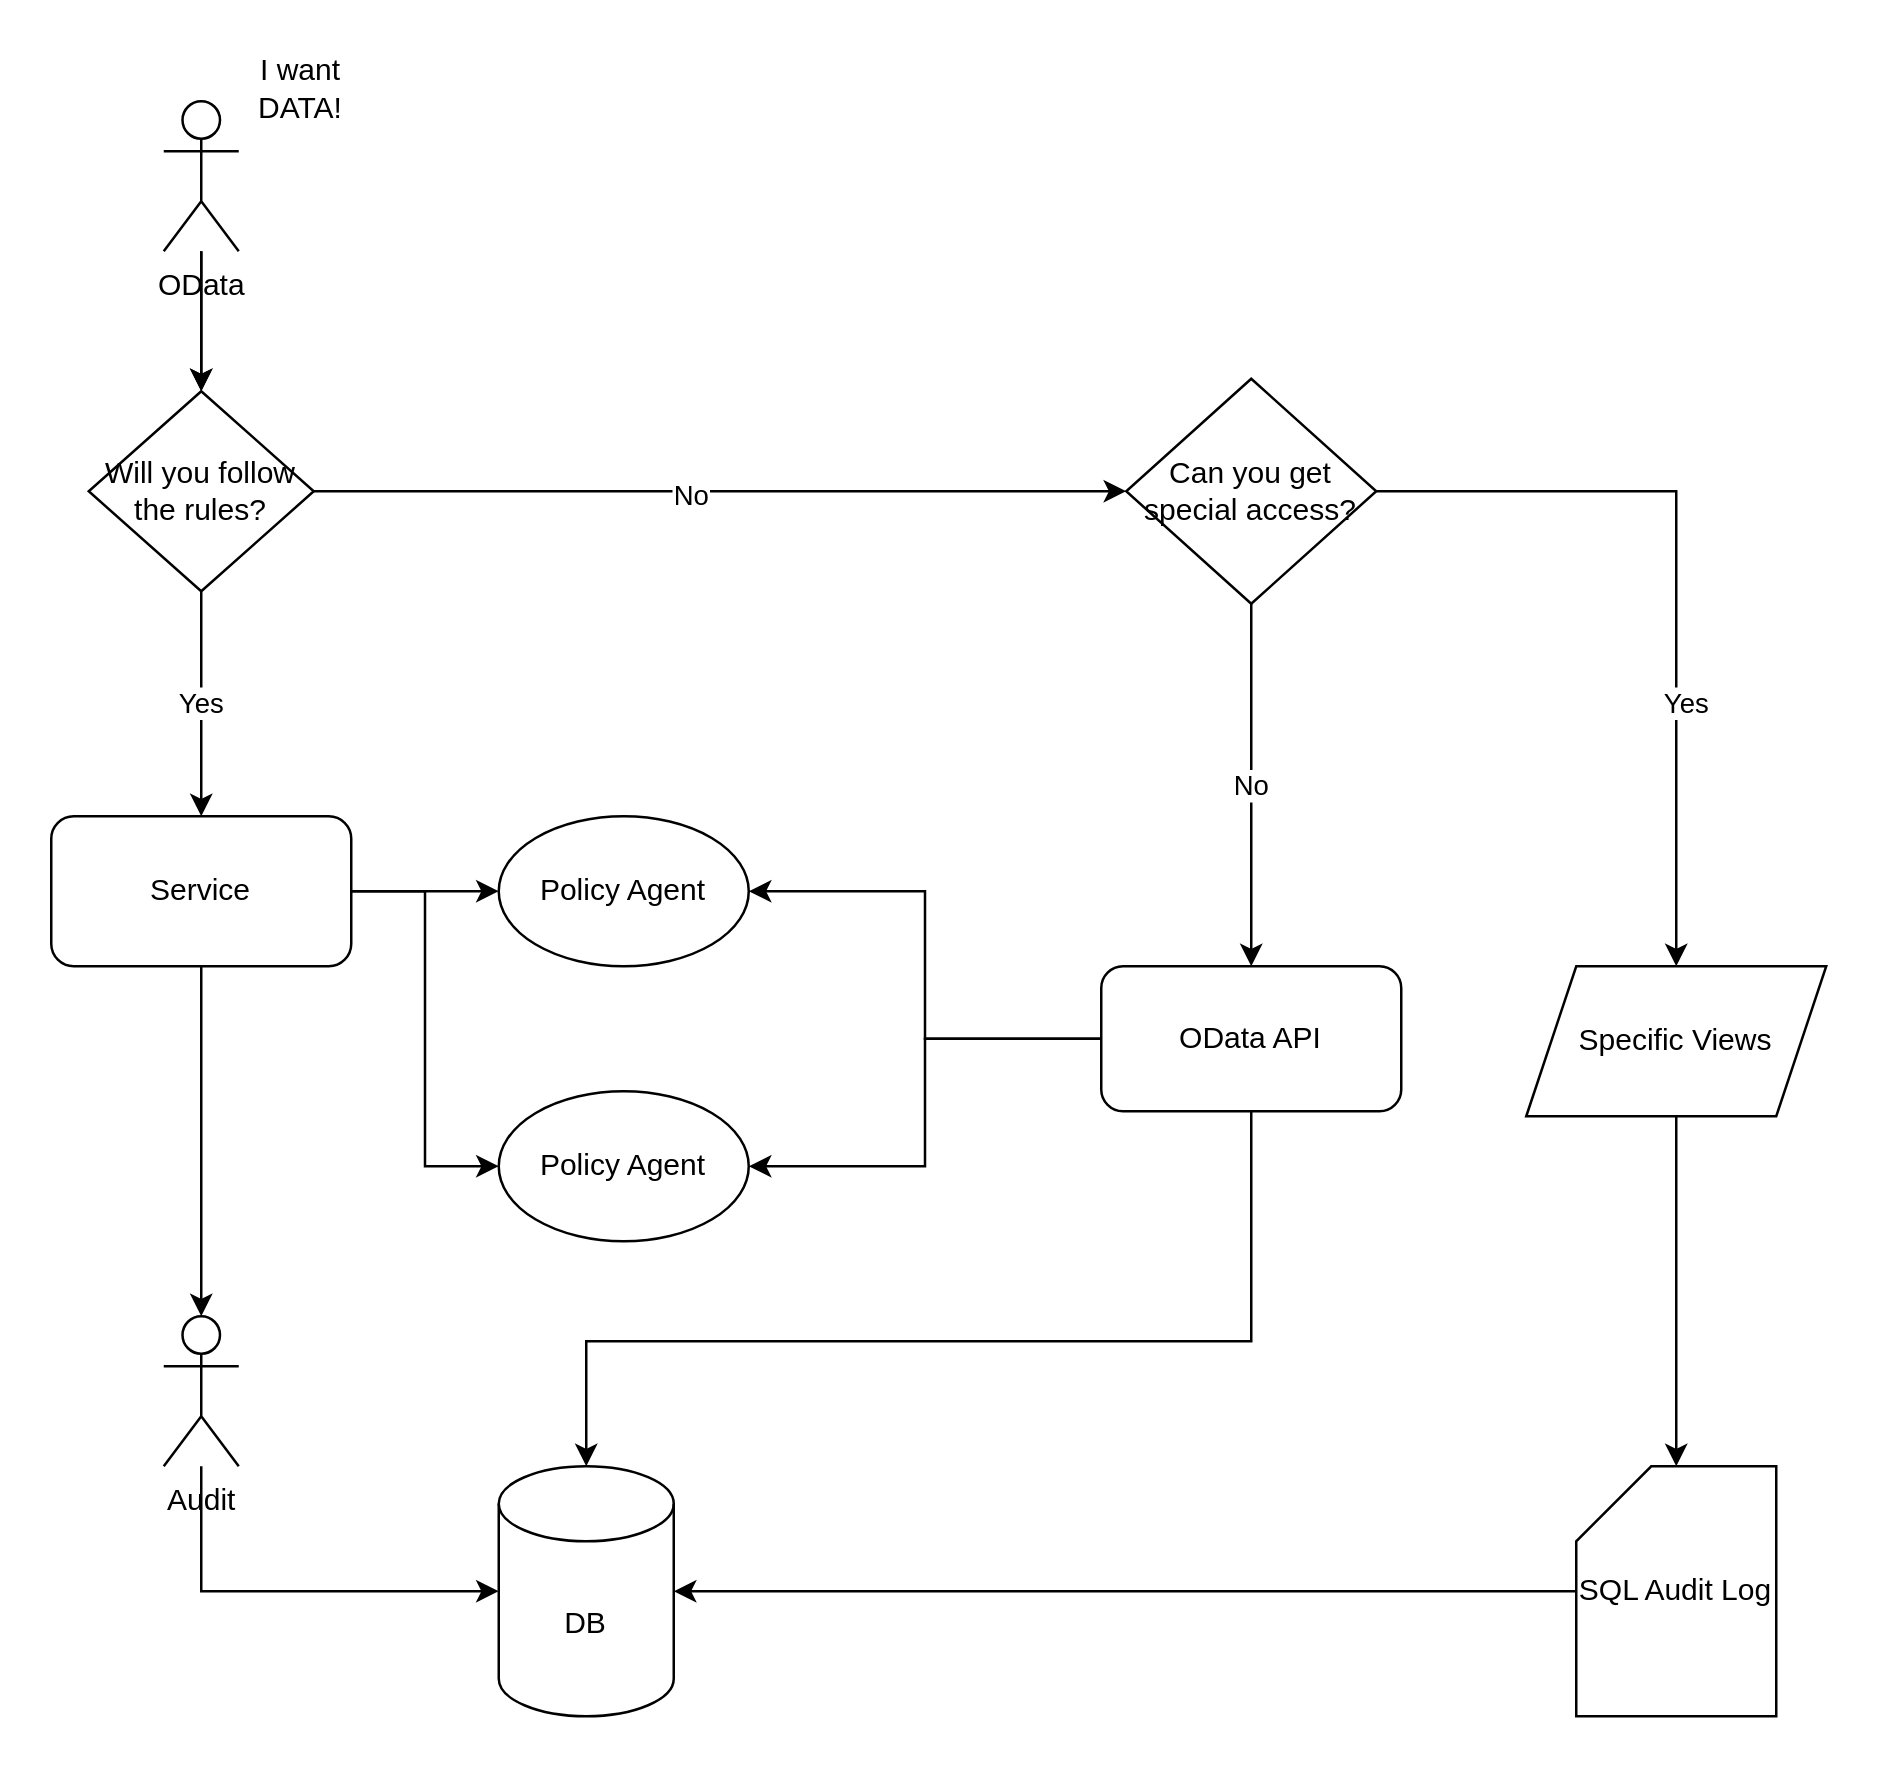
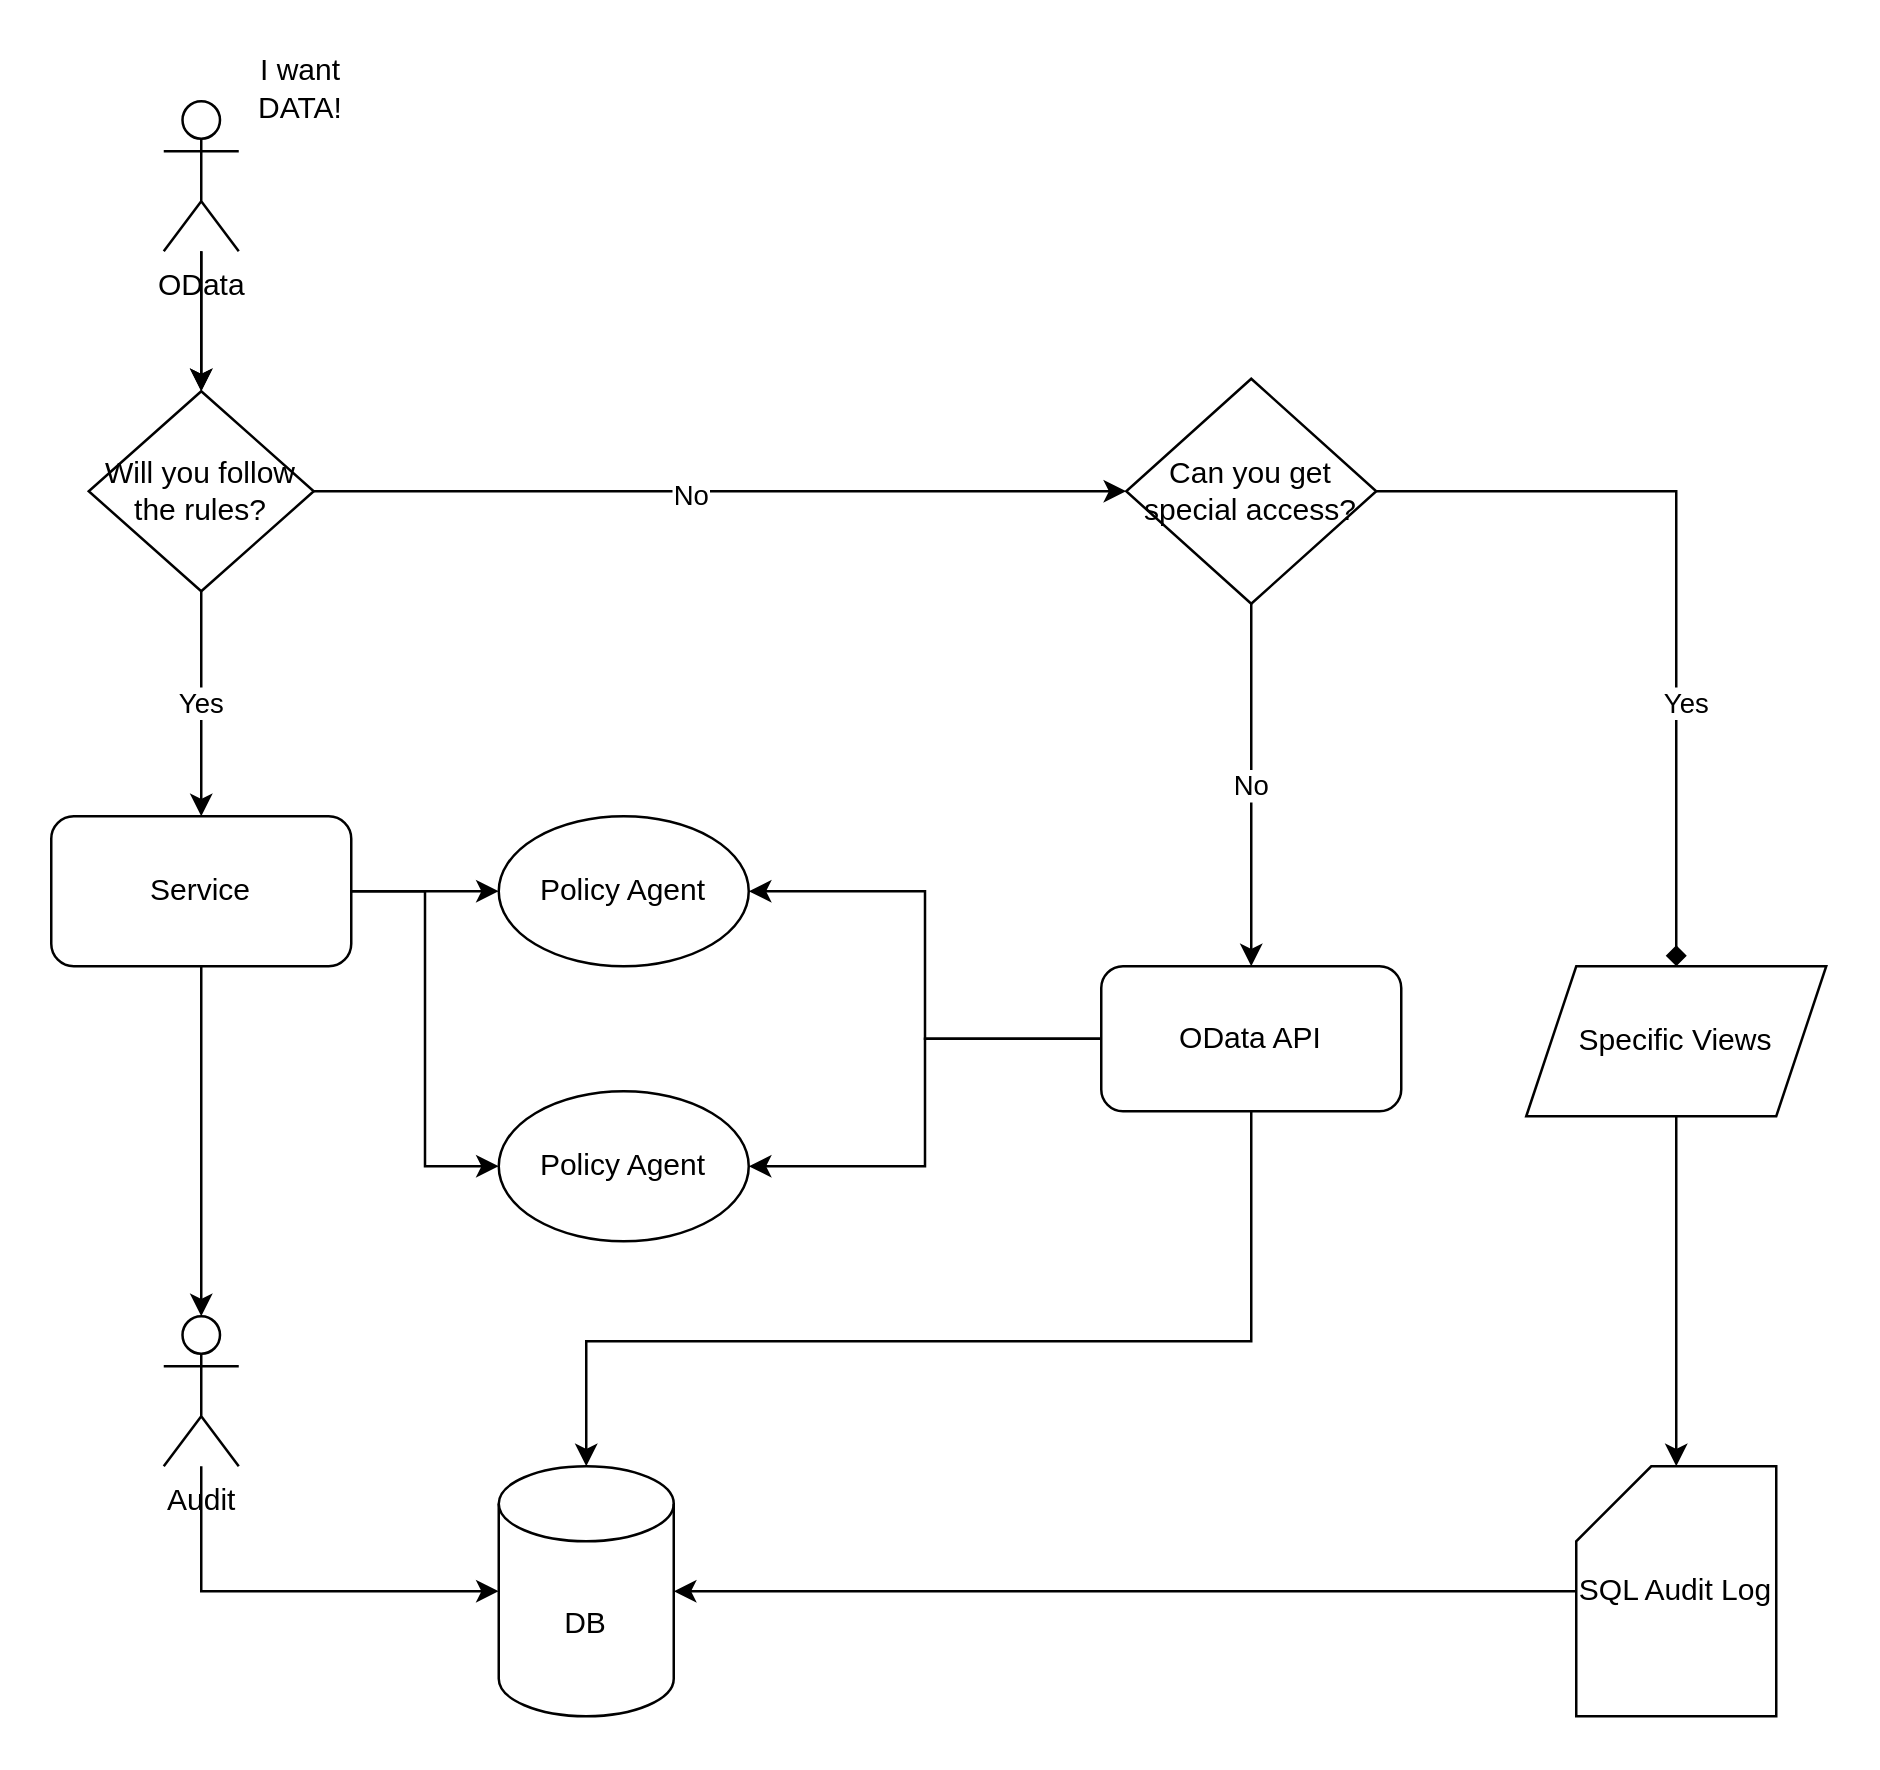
edge "Can you get special access?" -> "Specific Views": arrowhead classic -> diamond
